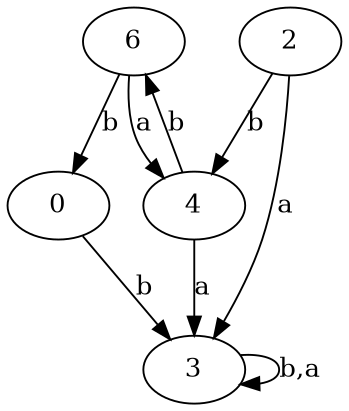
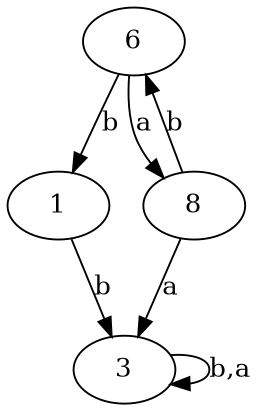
node "2": removed
node "0": label "0" -> "1"
node "4": label "4" -> "8"
